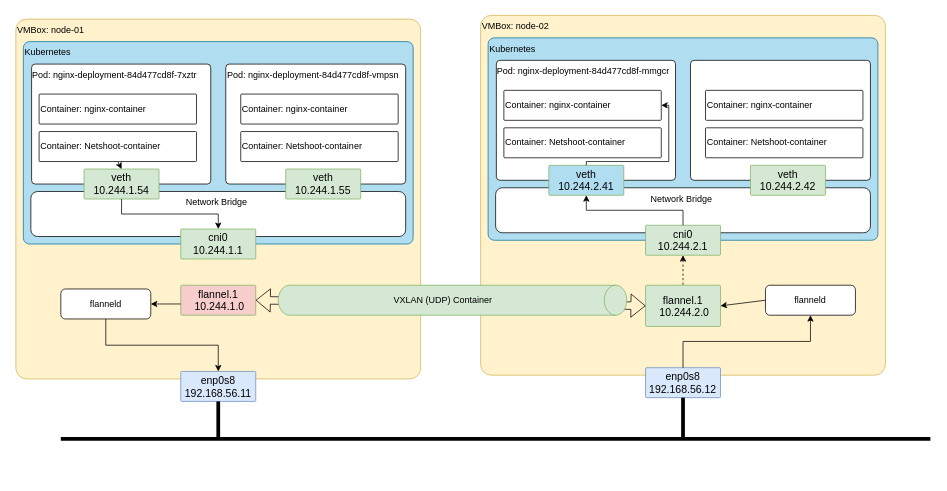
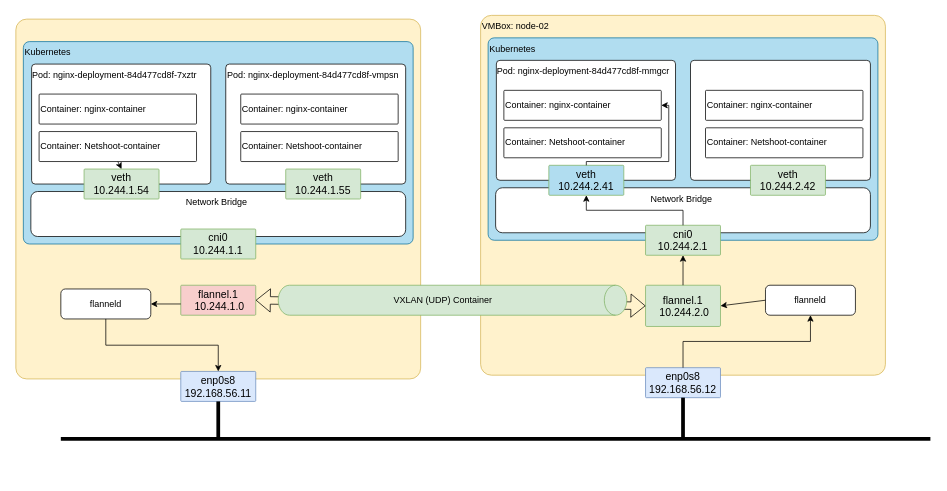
node "VMBox: node-01": removed
edge "veth10.244.1.54" -> "cni010.244.1.1": removed
edge "flannel.1 10.244.2.0" -> "cni010.244.2.1": style dashed -> solid
